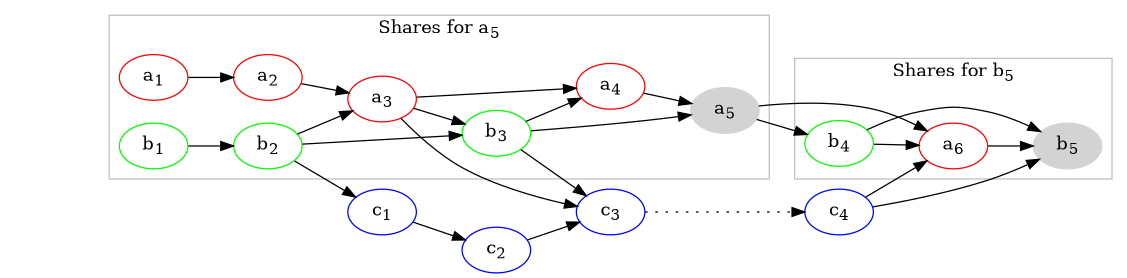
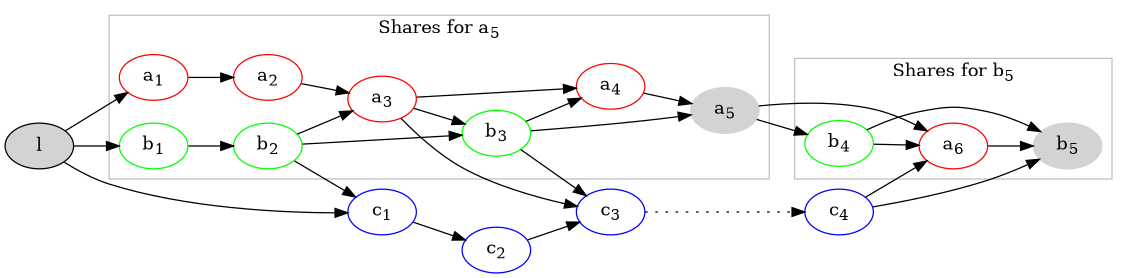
node "l": added
